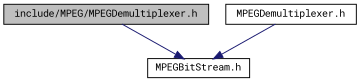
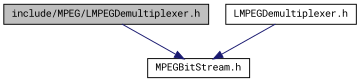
node "include/MPEG/MPEGDemultiplexer.h": label "include/MPEG/MPEGDemultiplexer.h" -> "include/MPEG/LMPEGDemultiplexer.h"
node "MPEGDemultiplexer.h": label "MPEGDemultiplexer.h" -> "LMPEGDemultiplexer.h"
